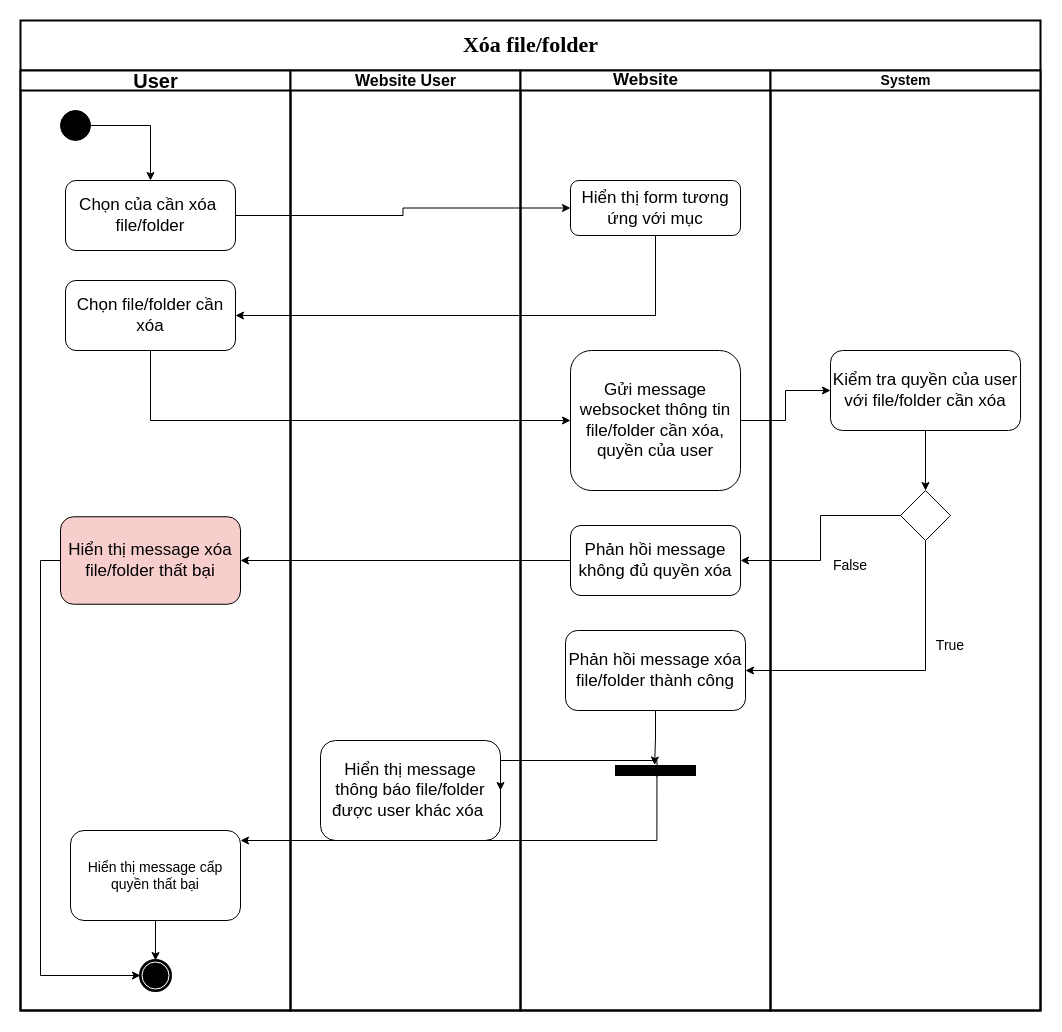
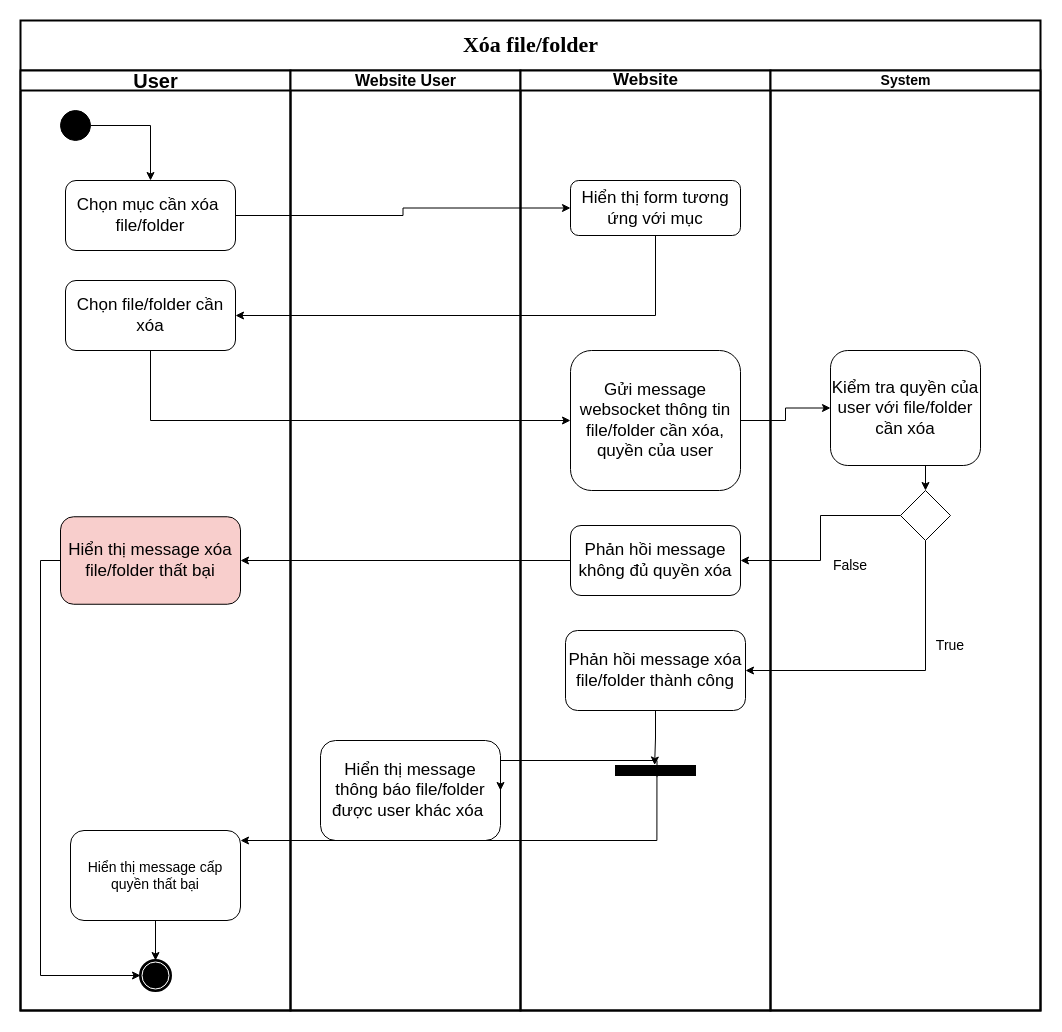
node "Chọn của cần xóa file/folder": label "Chọn của cần xóa file/folder" -> "Chọn mục cần xóa file/folder"
node "Kiểm tra quyền của user với file/folder cần xóa": size 190x80 -> 150x115
